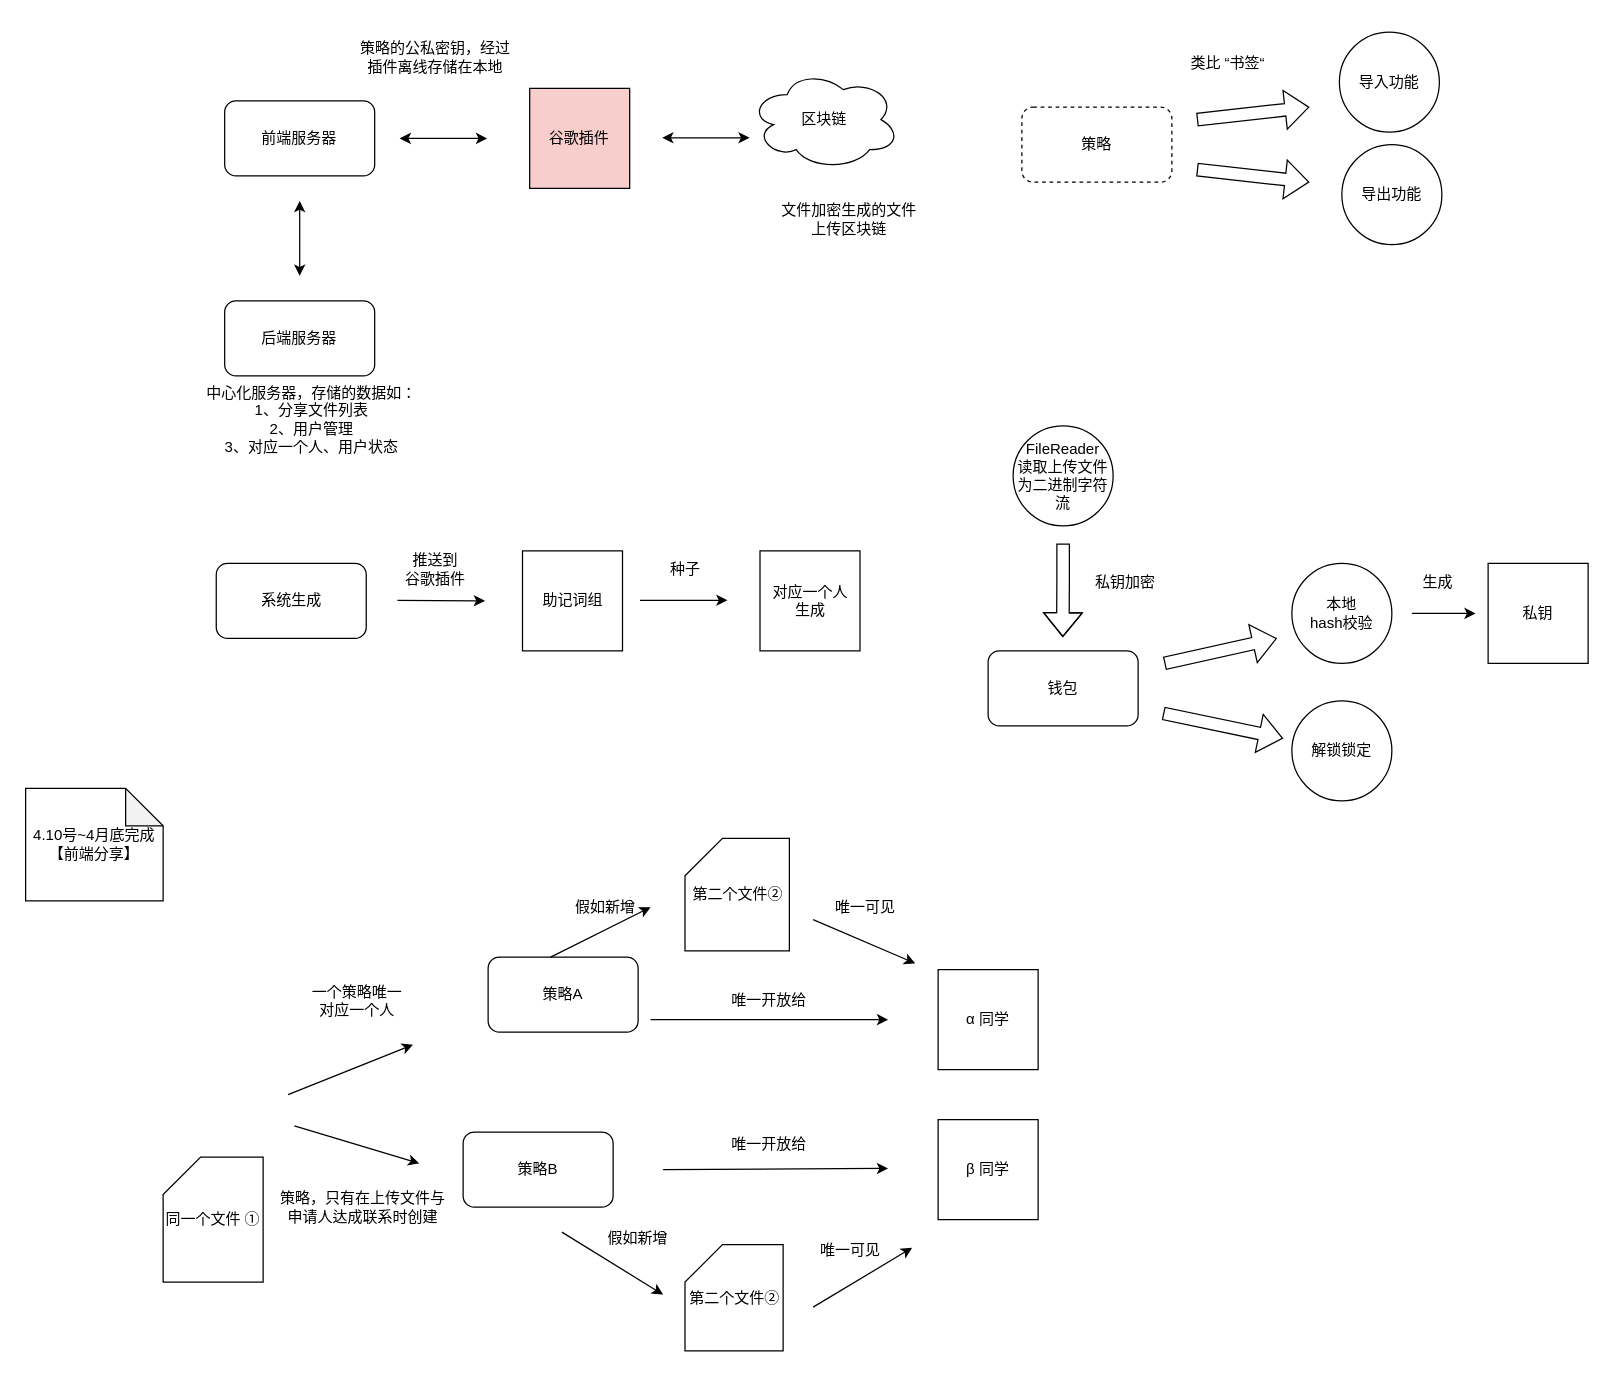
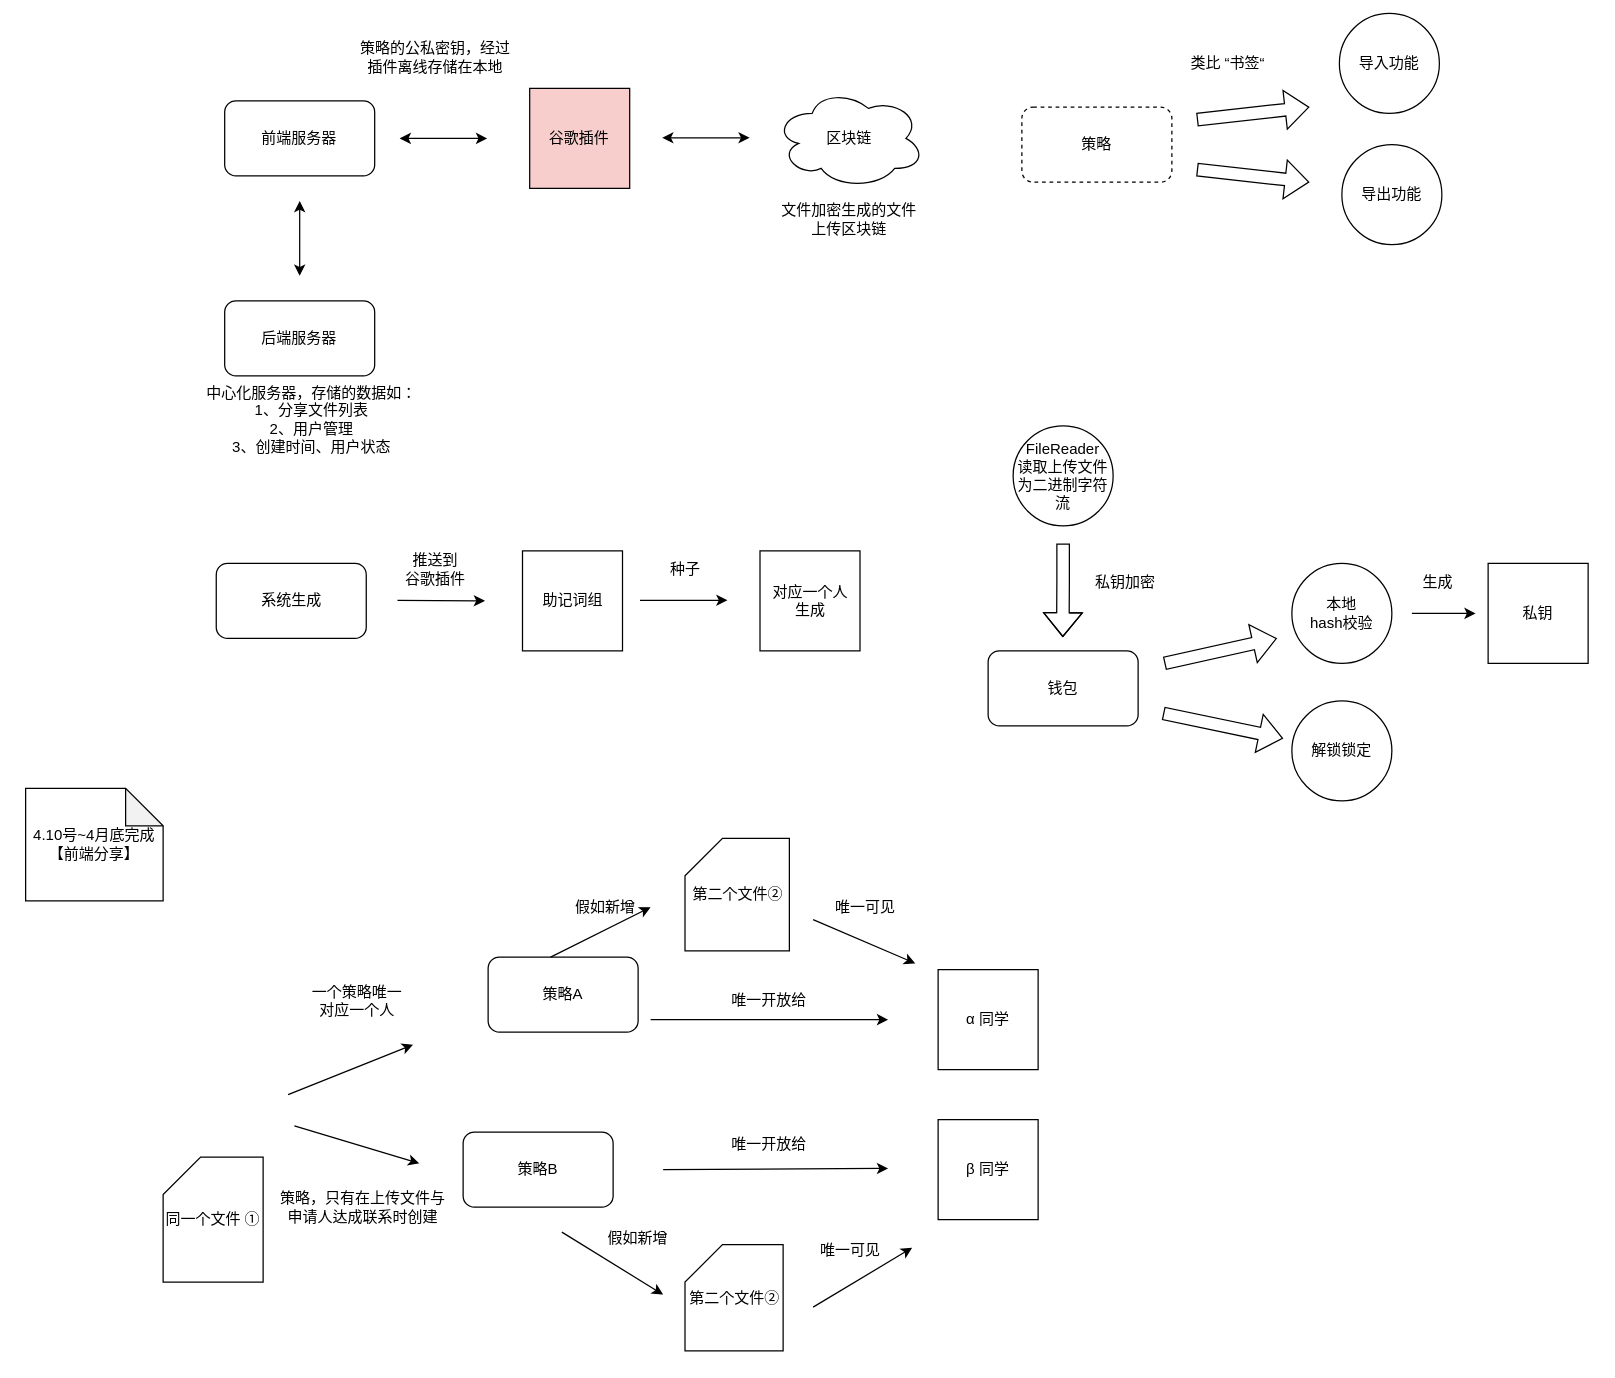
node "导入功能": moved (1389, 82) -> (1389, 63)
node "区块链": moved (825, 119) -> (850, 138)
node "中心化服务器，存储的数据如： 1、分享文件列表 2、用户管理 3、对应一个人、用户状态": label "中心化服务器，存储的数据如： 1、分享文件列表 2、用户管理 3、对应一个人、用户状态" -> "中心化服务器，存储的数据如： 1、分享文件列表 2、用户管理 3、创建时间、用户状态"
